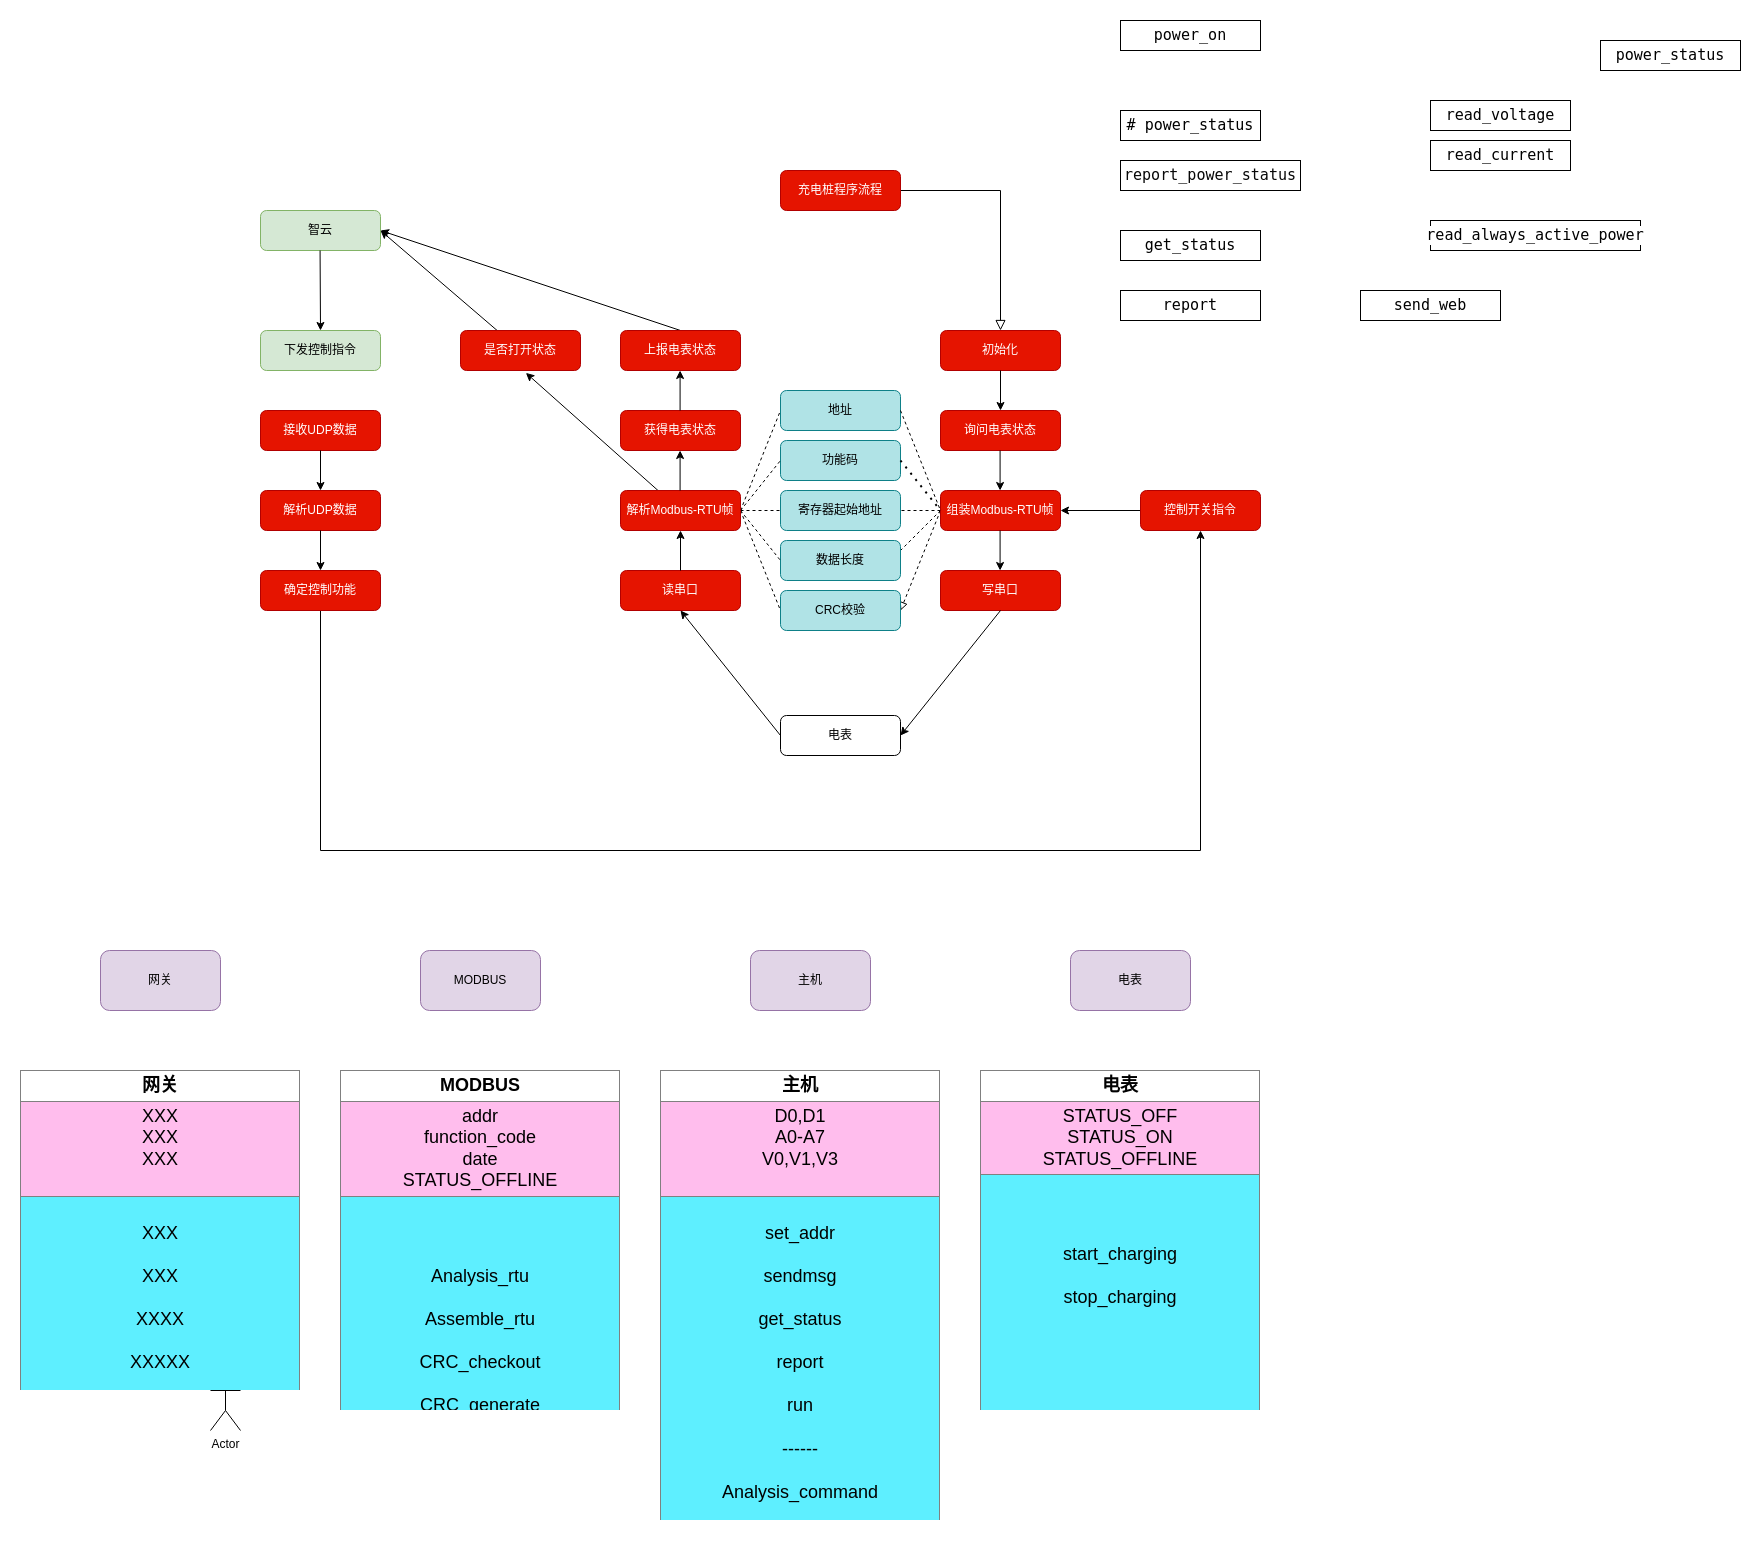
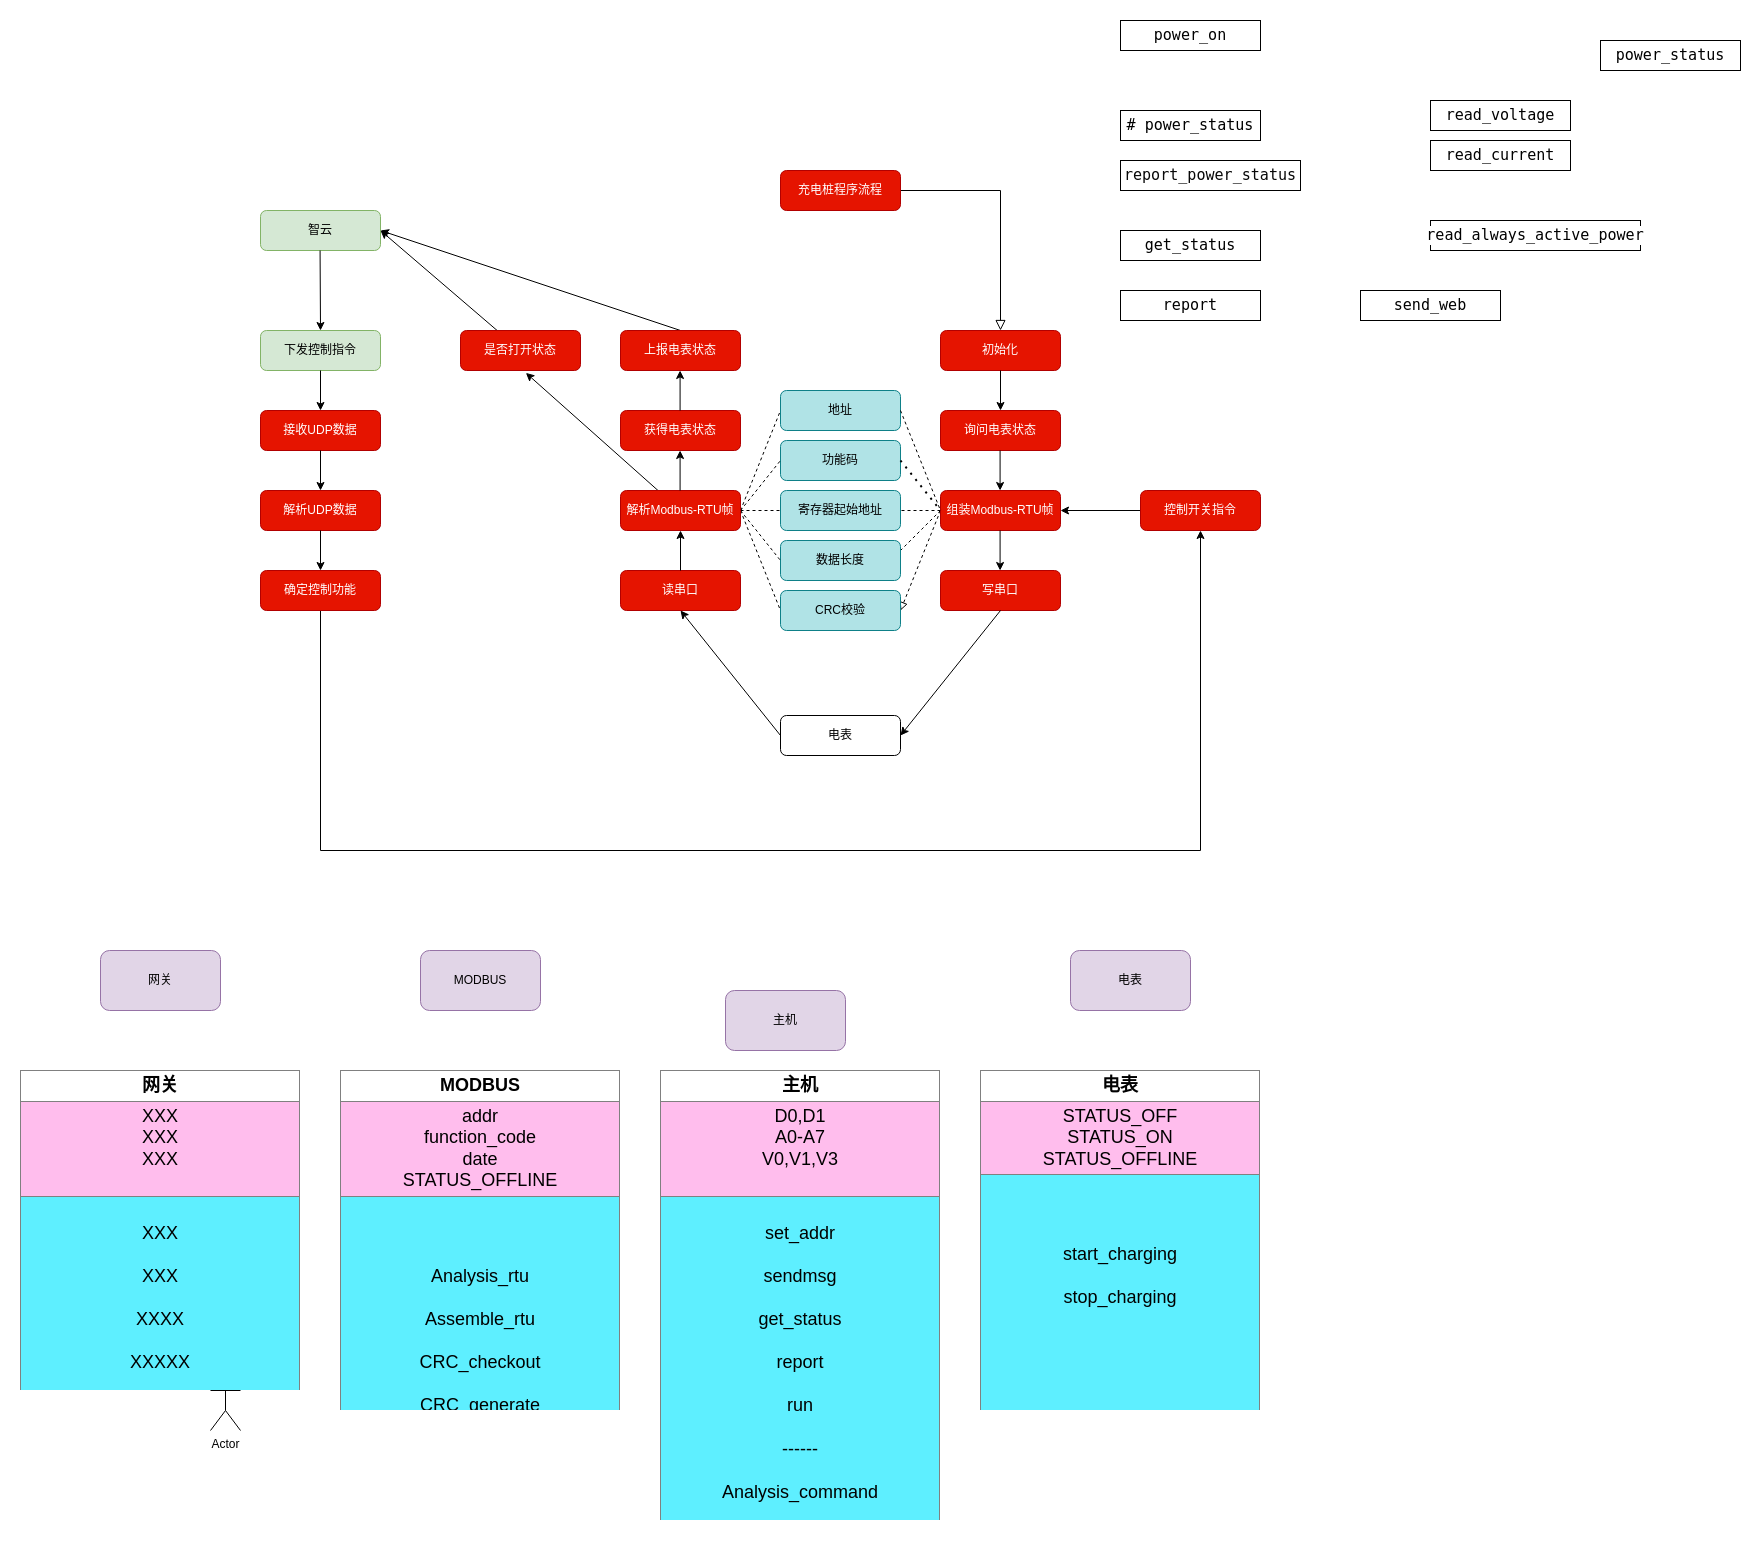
edge "下发控制指令" -> "接收UDP数据": added
node "主机": moved (811, 981) -> (786, 1021)
